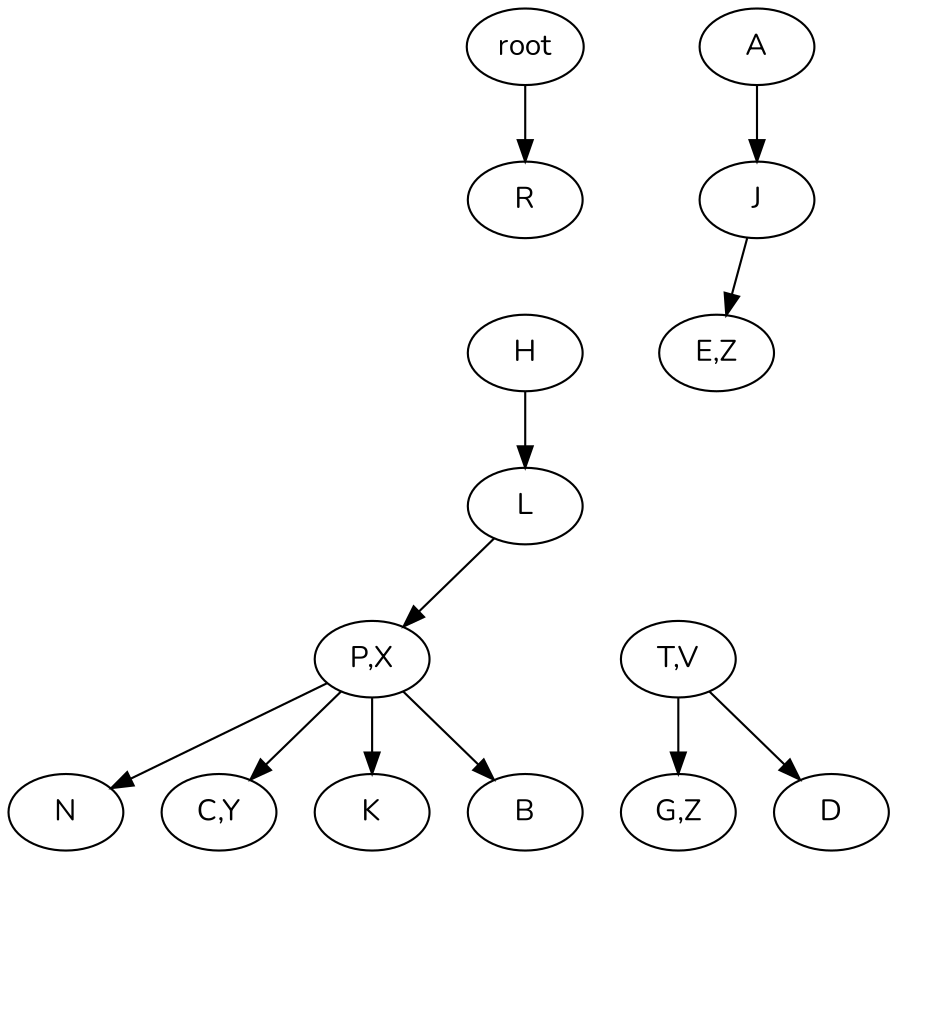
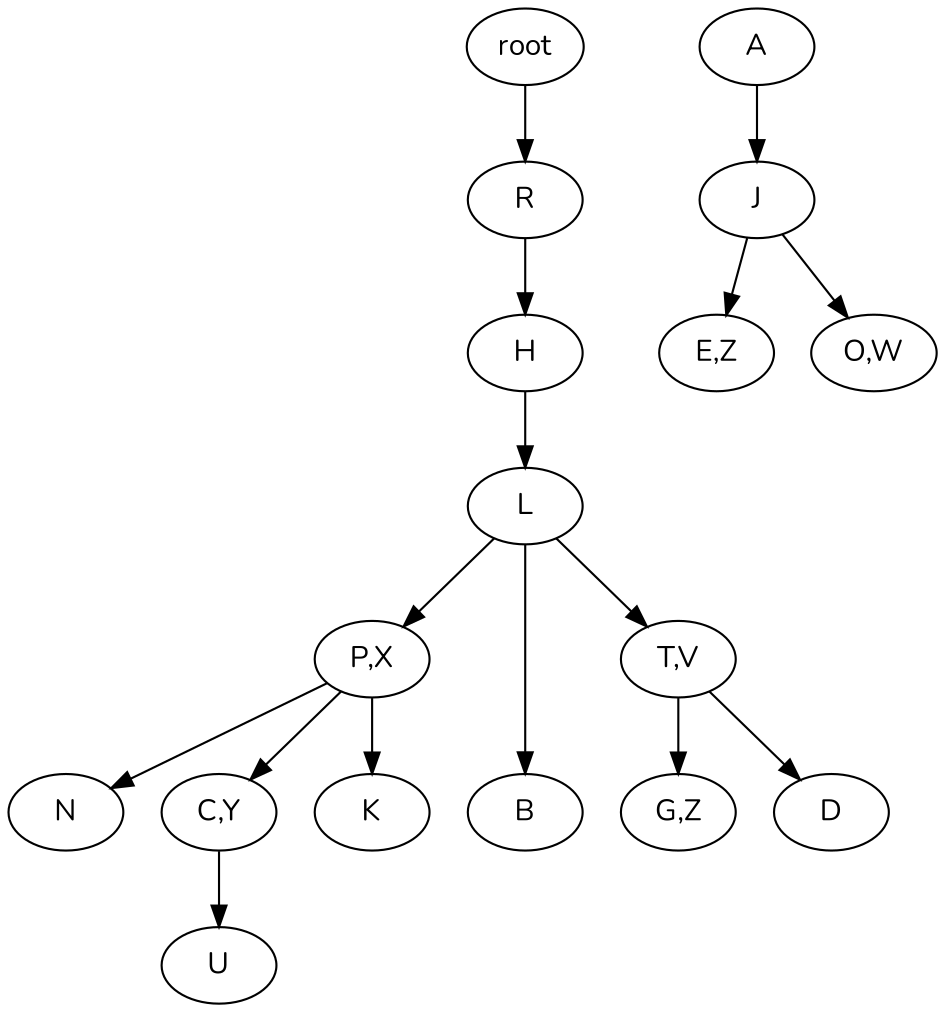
edge "R" -> "H": added
node "O,W": added
edge "L" -> "T,V": added
edge "P,X" -> "B": now "L" -> "B"
node "U": added
